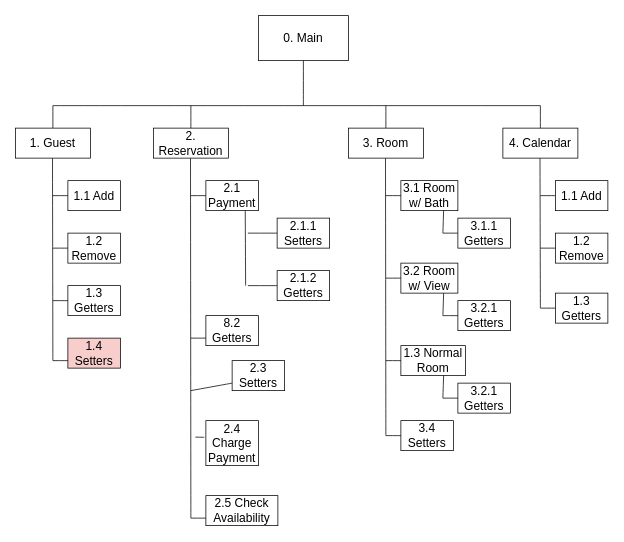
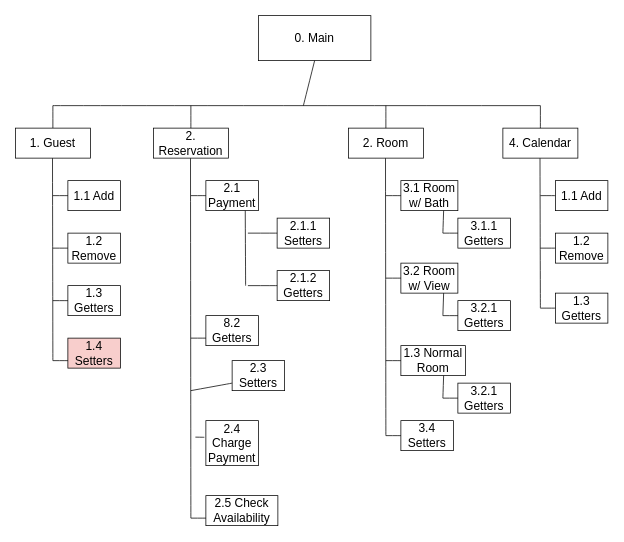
node "0. Main": size 90x45 -> 113x45
node "3. Room": label "3. Room" -> "2. Room"
